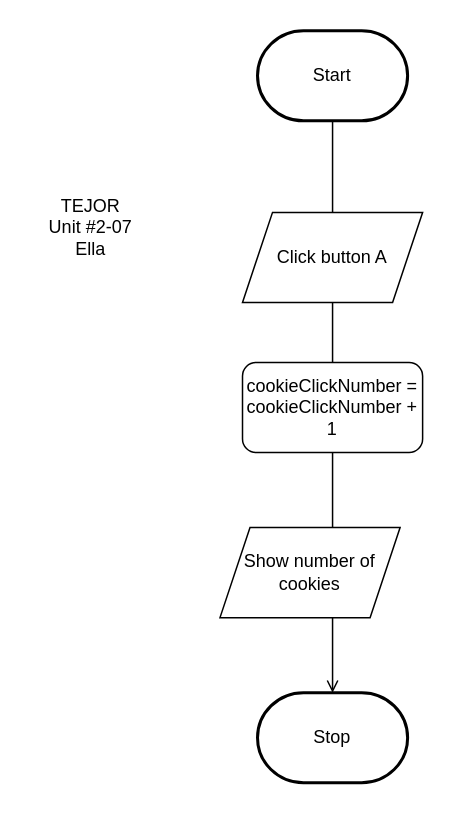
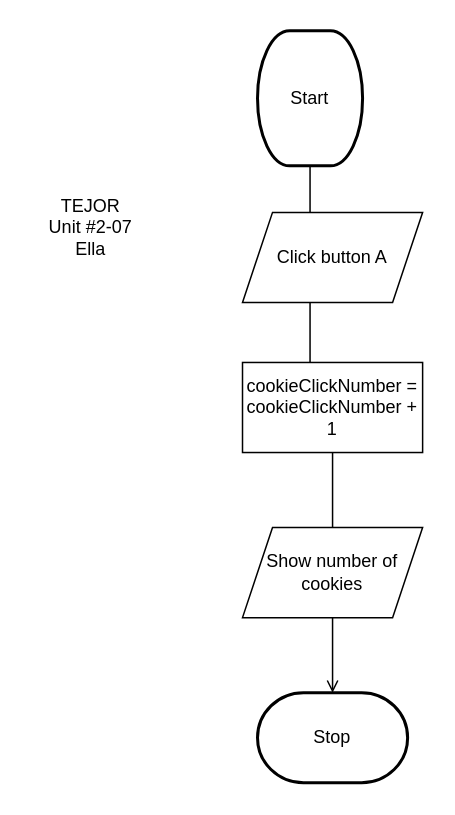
node "Start": size 150x90 -> 105x135
node "cookieClickNumber = cookieClickNumber + 1": shape rounded rectangle -> rectangle
node "Show number of cookies": moved (310, 572) -> (332, 572)
